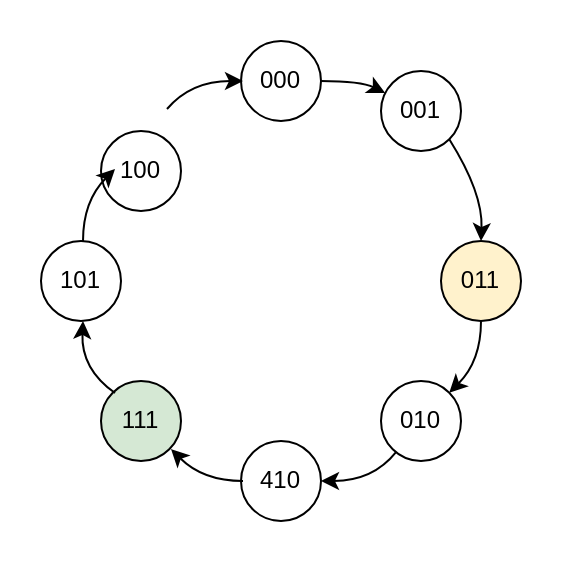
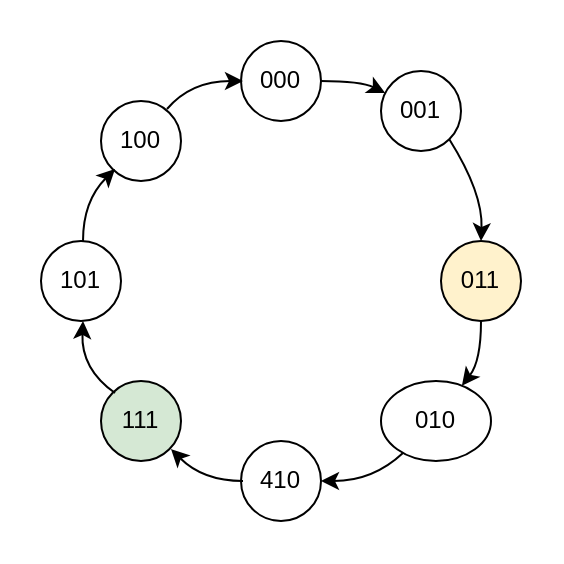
node "100": moved (141, 171) -> (141, 141)
node "010": size 80x80 -> 110x80
